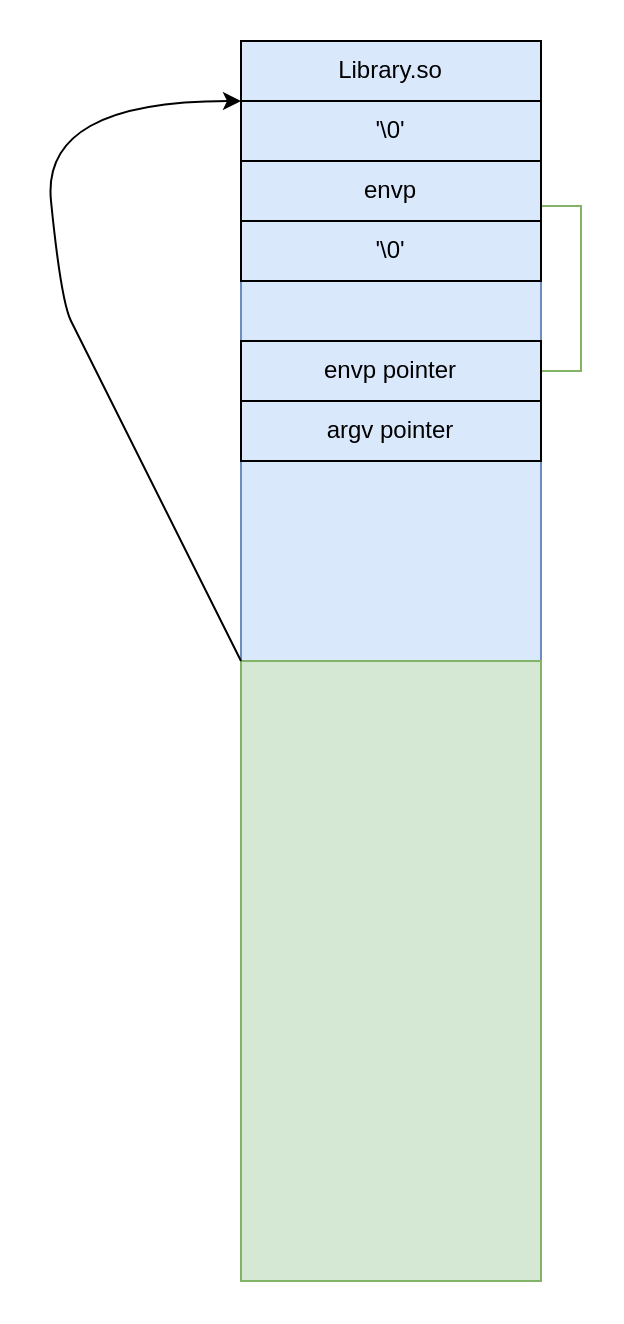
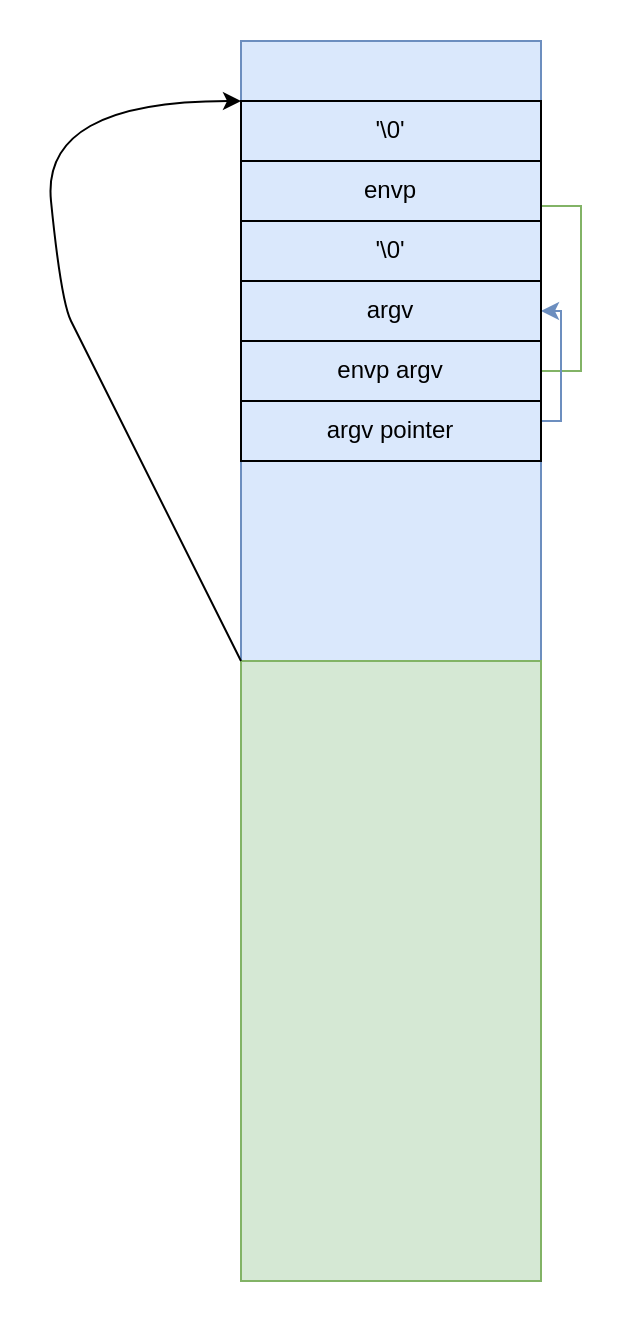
node "Library.so": removed
node "argv": added
node "envp pointer": label "envp pointer" -> "envp argv"
edge "argv pointer" -> "argv": added
